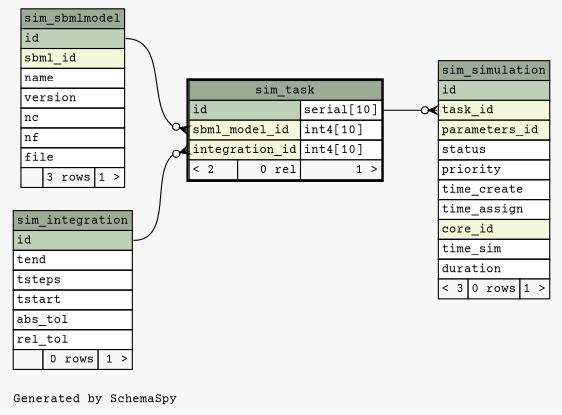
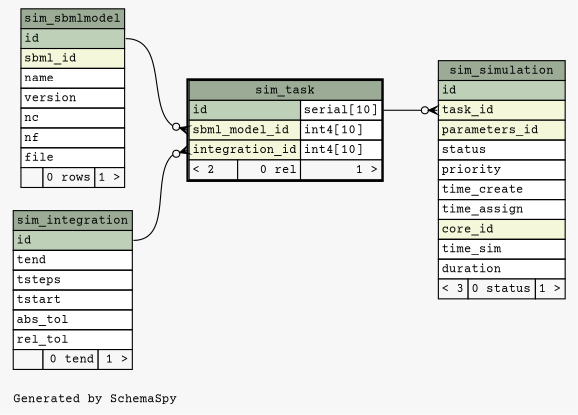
node "sim_sbmlmodel": text "3 rows" -> "0 rows"
node "sim_simulation": text "0 rows" -> "0 status"
node "sim_integration": text "0 rows" -> "0 tend"
